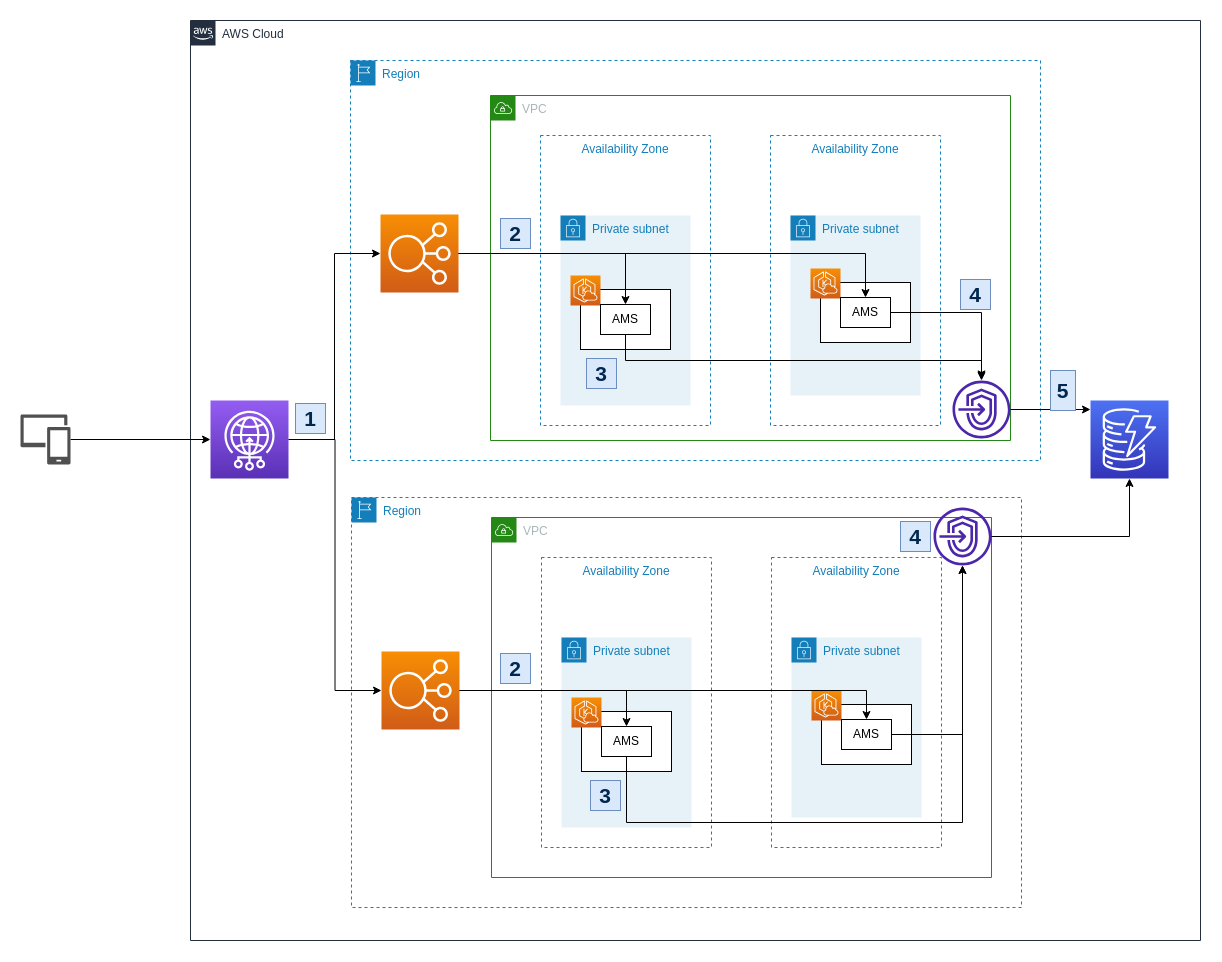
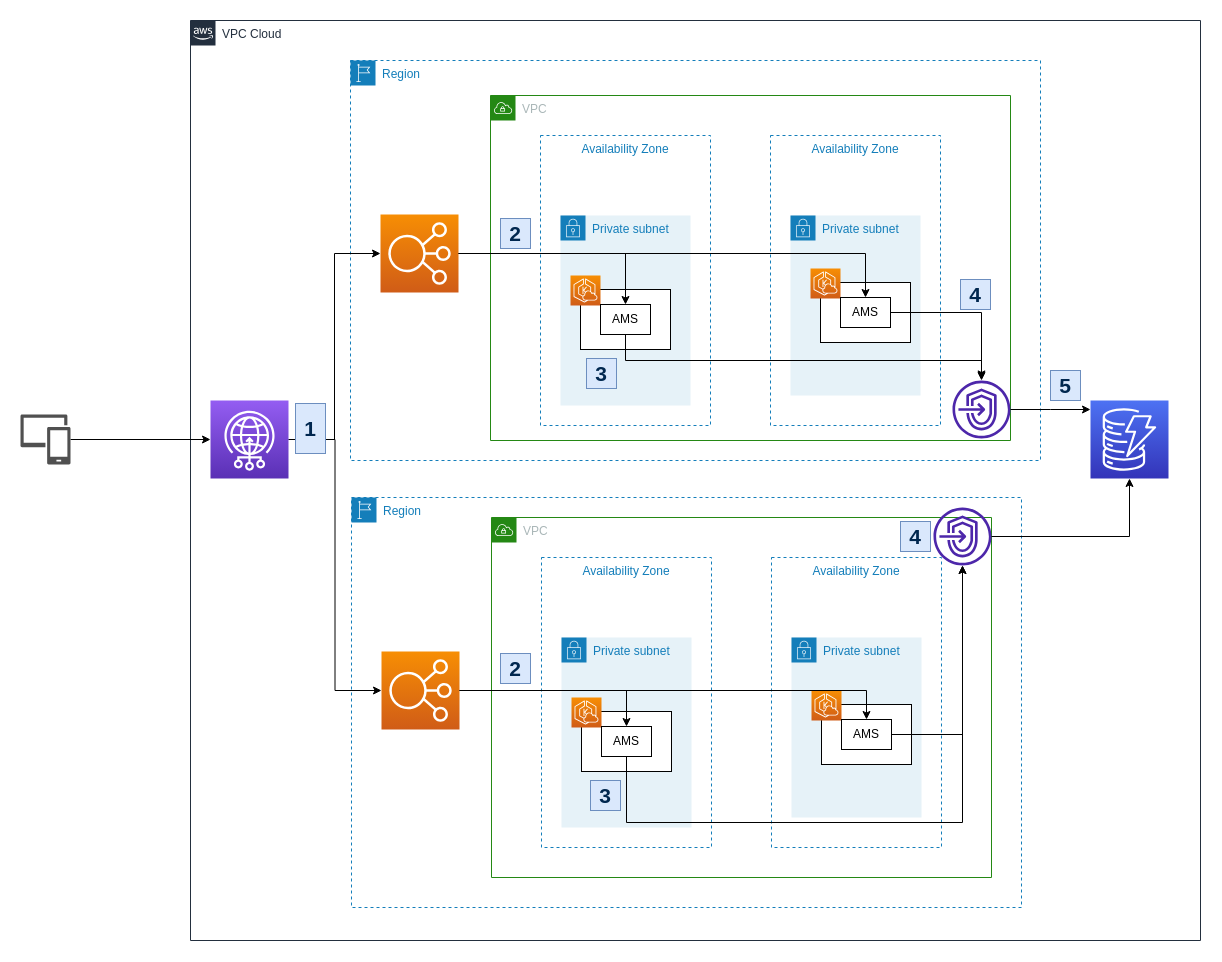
node "AWS Cloud": label "AWS Cloud" -> "VPC Cloud"
node "5": size 25x40 -> 30x30
node "1": size 30x30 -> 30x50
